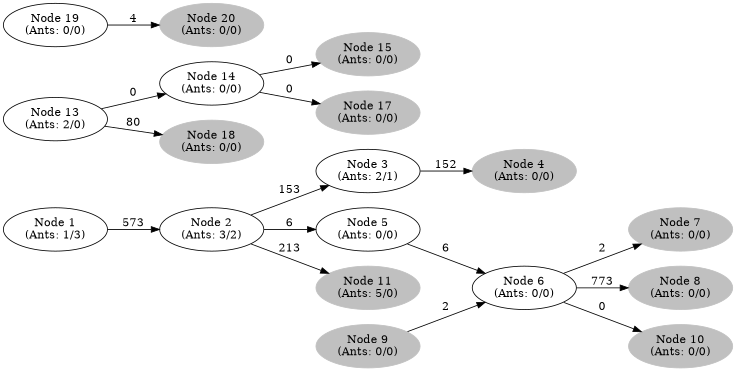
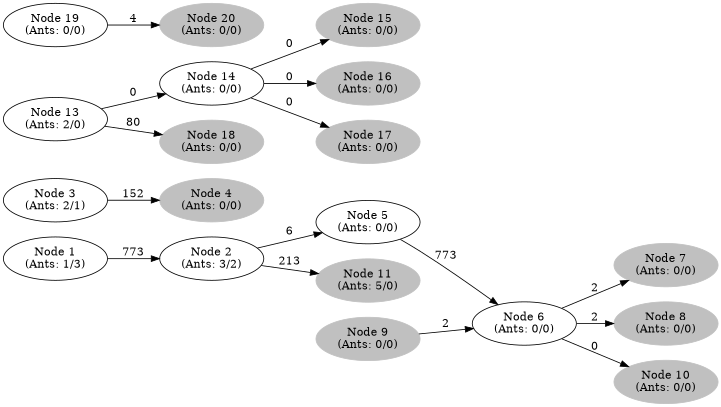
node "Node 16 (Ants: 0/0)": added
edge "Node 2 (Ants: 3/2)" -> "Node 3 (Ants: 2/1)": removed, label "153"
edge "Node 1 (Ants: 1/3)" -> "Node 2 (Ants: 3/2)": label "573" -> "773"
edge "Node 5 (Ants: 0/0)" -> "Node 6 (Ants: 0/0)": label "6" -> "773"
edge "Node 6 (Ants: 0/0)" -> "Node 8 (Ants: 0/0)": label "773" -> "2"
